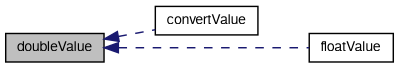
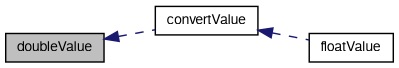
edge "floatValue" -> "doubleValue": now "floatValue" -> "convertValue"
